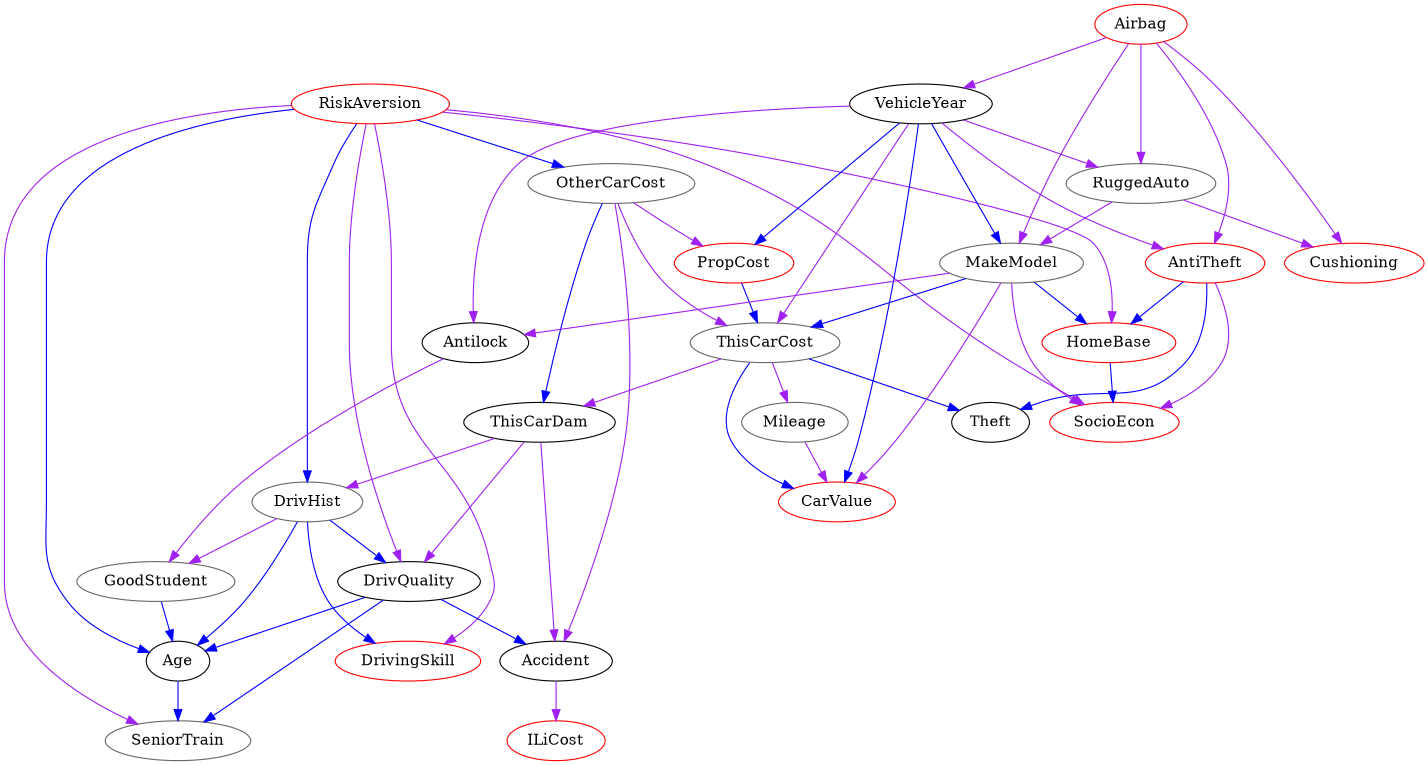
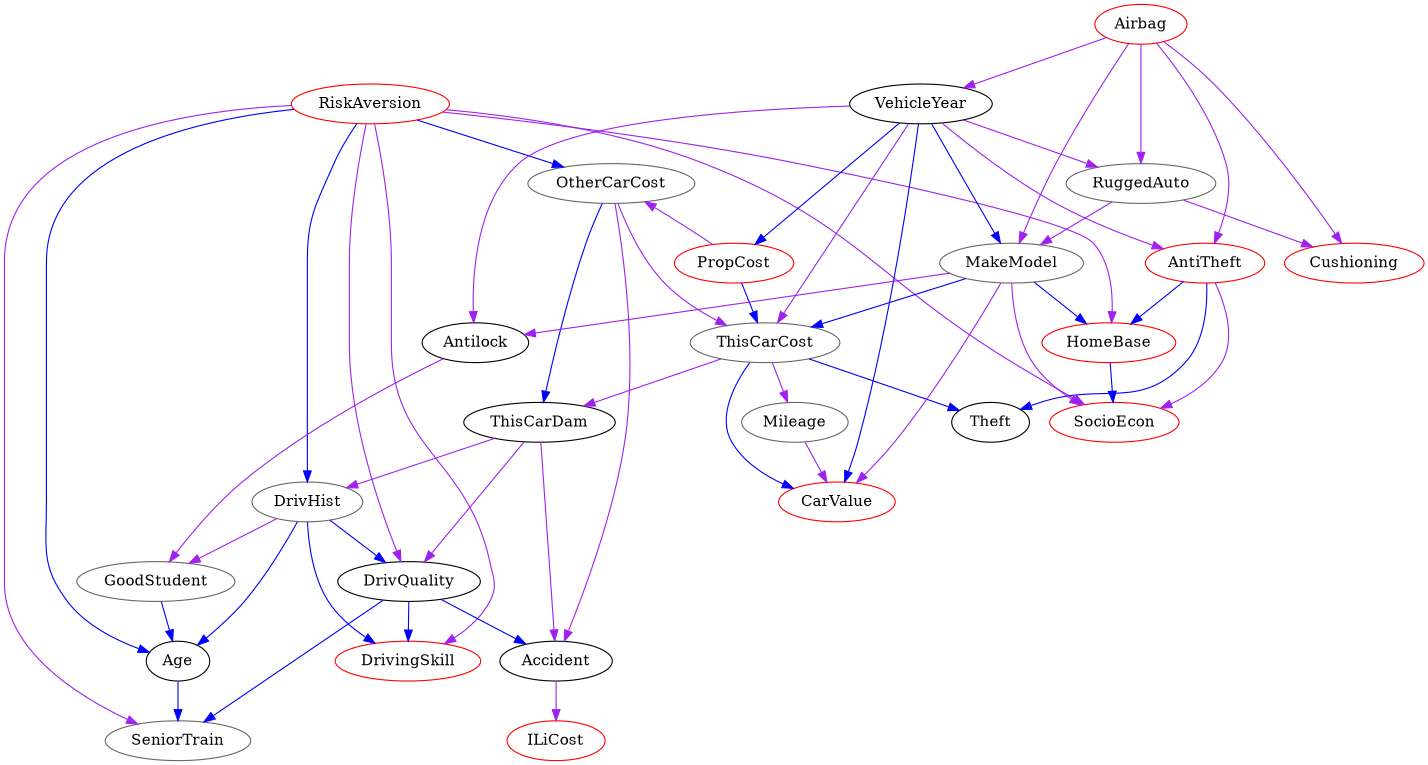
edge "OtherCarCost" -> "PropCost": reversed
edge "DrivQuality" -> "Age": now "DrivQuality" -> "DrivingSkill"
